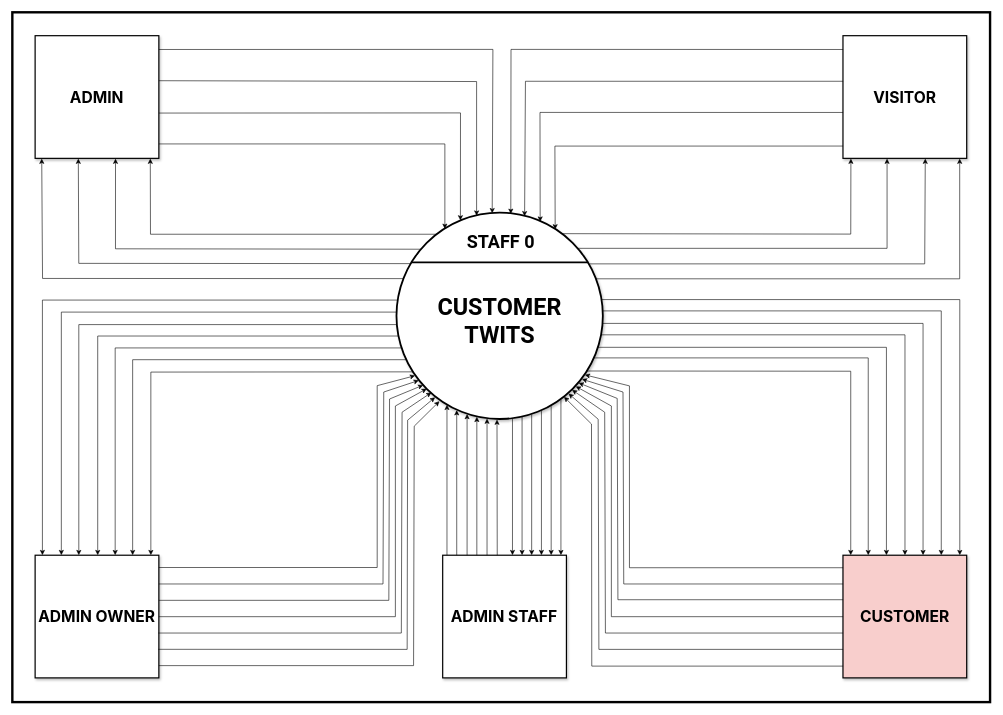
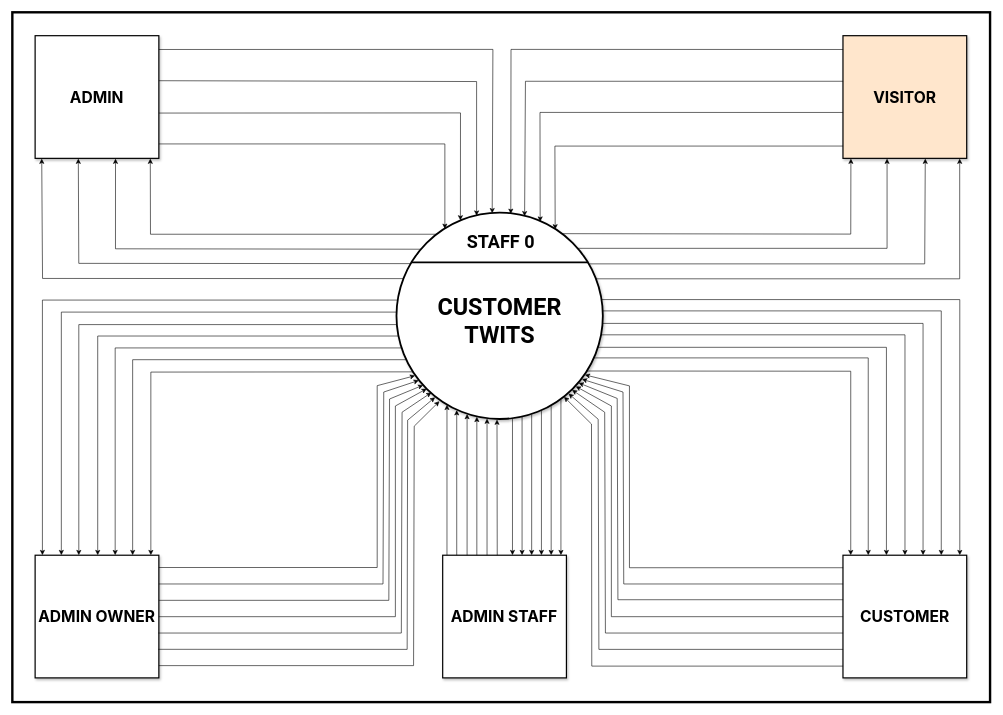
node "VISITOR": fillcolor #ffffff -> #ffe6cc
node "CUSTOMER": fillcolor #f8cecc -> #ffffff
